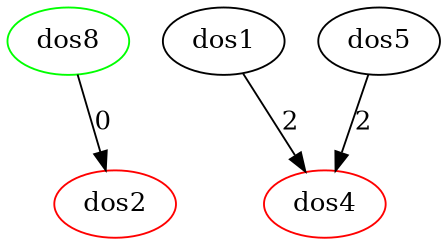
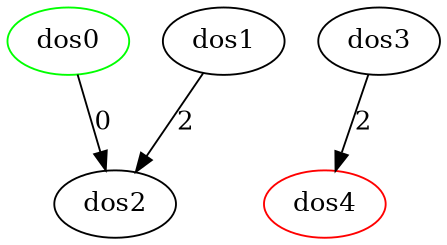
node "dos8": label "dos8" -> "dos0"
node "dos5": label "dos5" -> "dos3"
edge "dos1" -> "dos4": now "dos1" -> "dos2"
node "dos2": color red -> black
